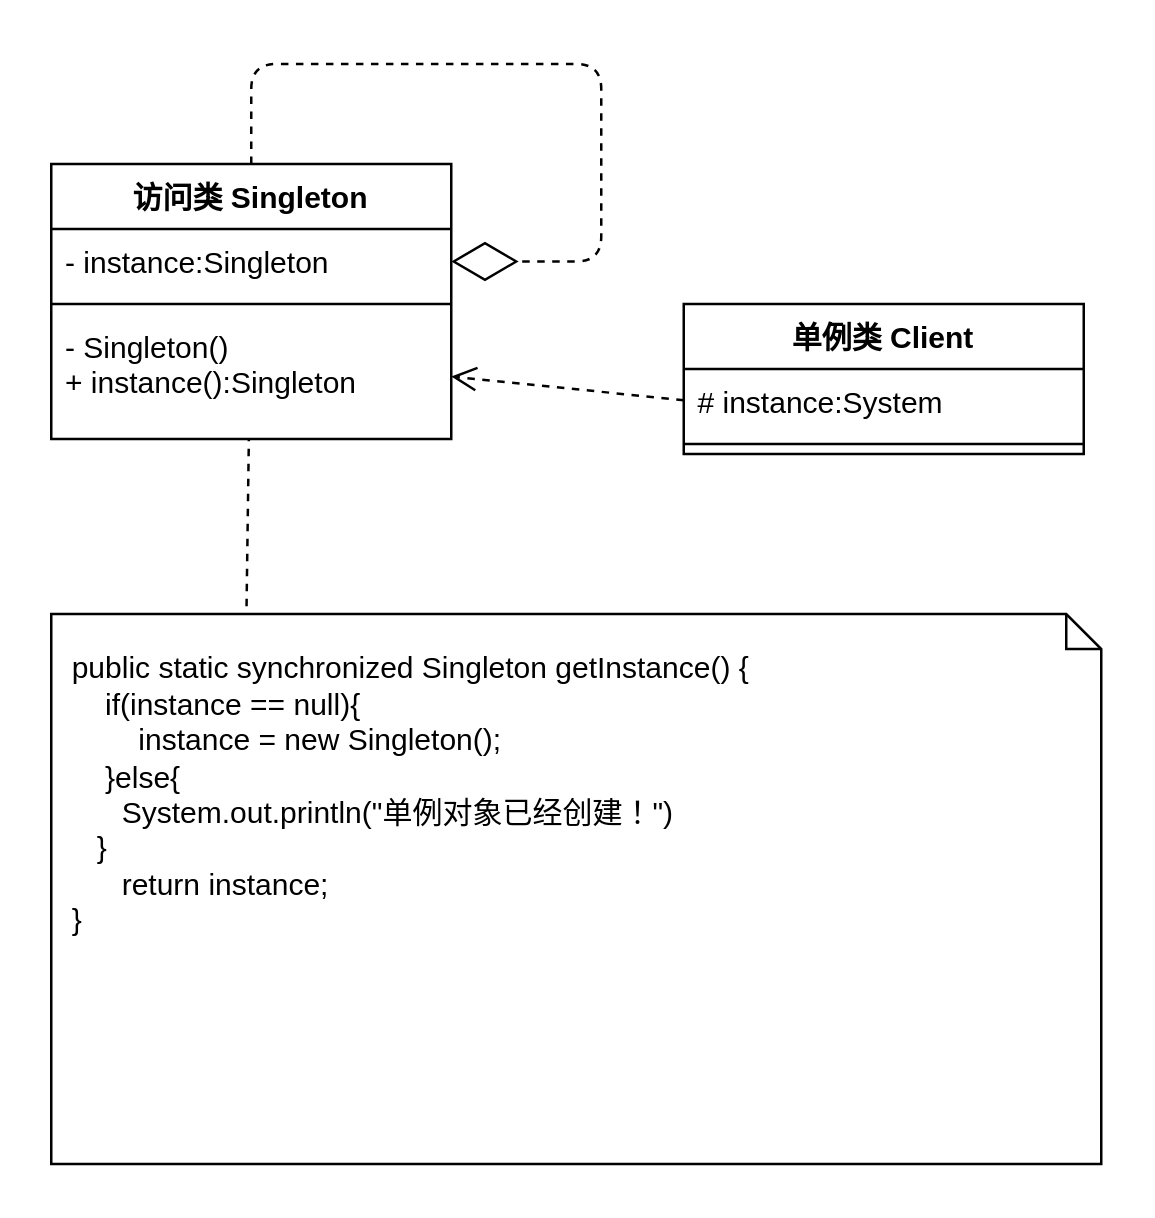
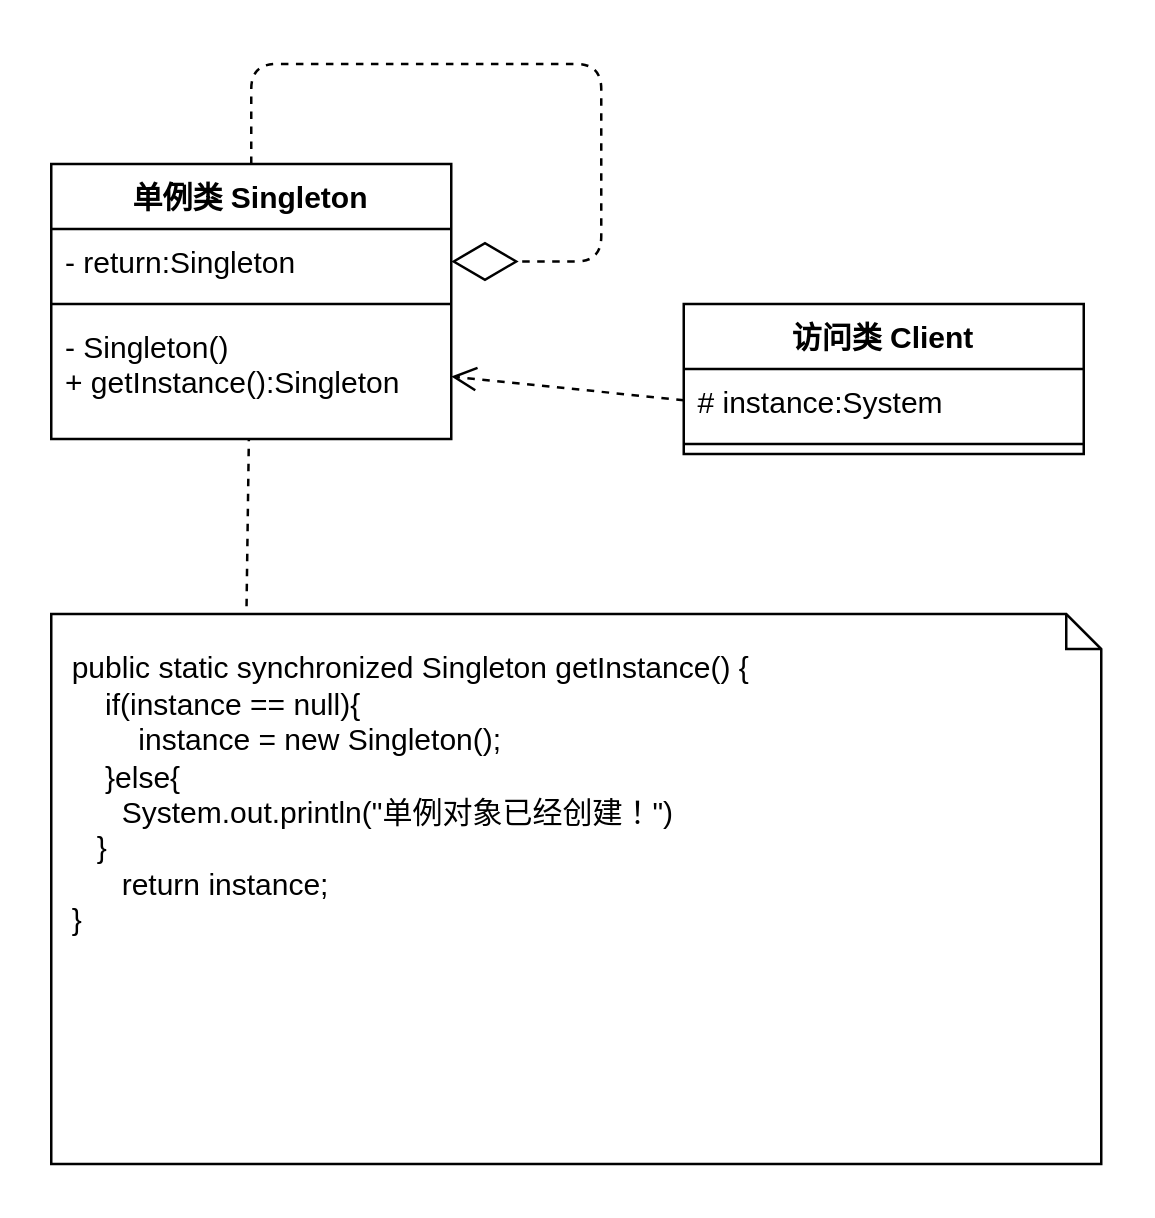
node "访问类 Singleton": label "访问类 Singleton" -> "单例类 Singleton"
node "- instance:Singleton": label "- instance:Singleton" -> "- return:Singleton"
node "单例类 Client": label "单例类 Client" -> "访问类 Client"
node "- Singleton() + instance():Singleton": label "- Singleton() + instance():Singleton" -> "- Singleton() + getInstance():Singleton"
